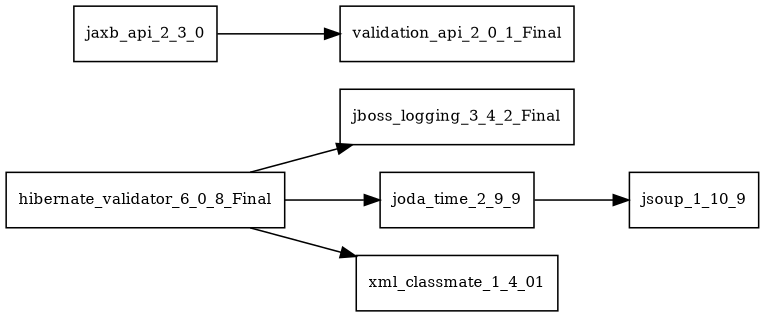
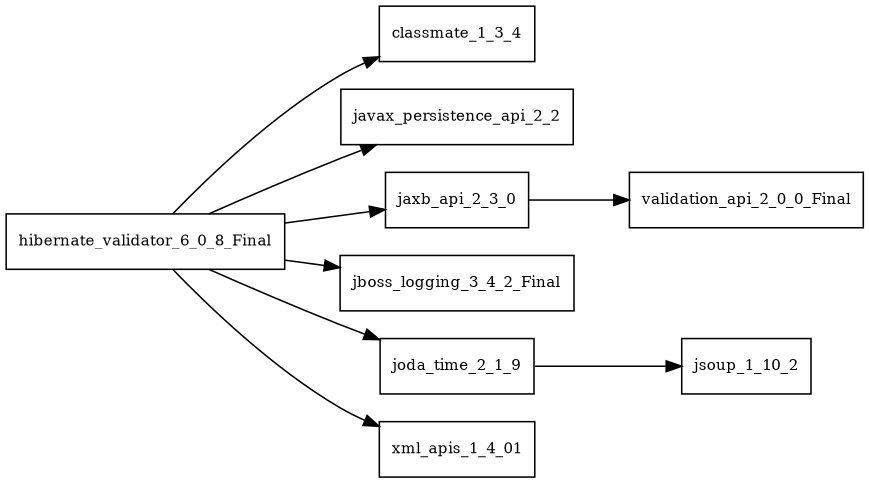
node "classmate_1_3_4": added
node "validation_api_2_0_1_Final": label "validation_api_2_0_1_Final" -> "validation_api_2_0_0_Final"
node "javax_persistence_api_2_2": added
node "joda_time_2_9_9": label "joda_time_2_9_9" -> "joda_time_2_1_9"
node "jsoup_1_10_9": label "jsoup_1_10_9" -> "jsoup_1_10_2"
edge "hibernate_validator_6_0_8_Final" -> "jaxb_api_2_3_0": added
node "xml_classmate_1_4_01": label "xml_classmate_1_4_01" -> "xml_apis_1_4_01"
